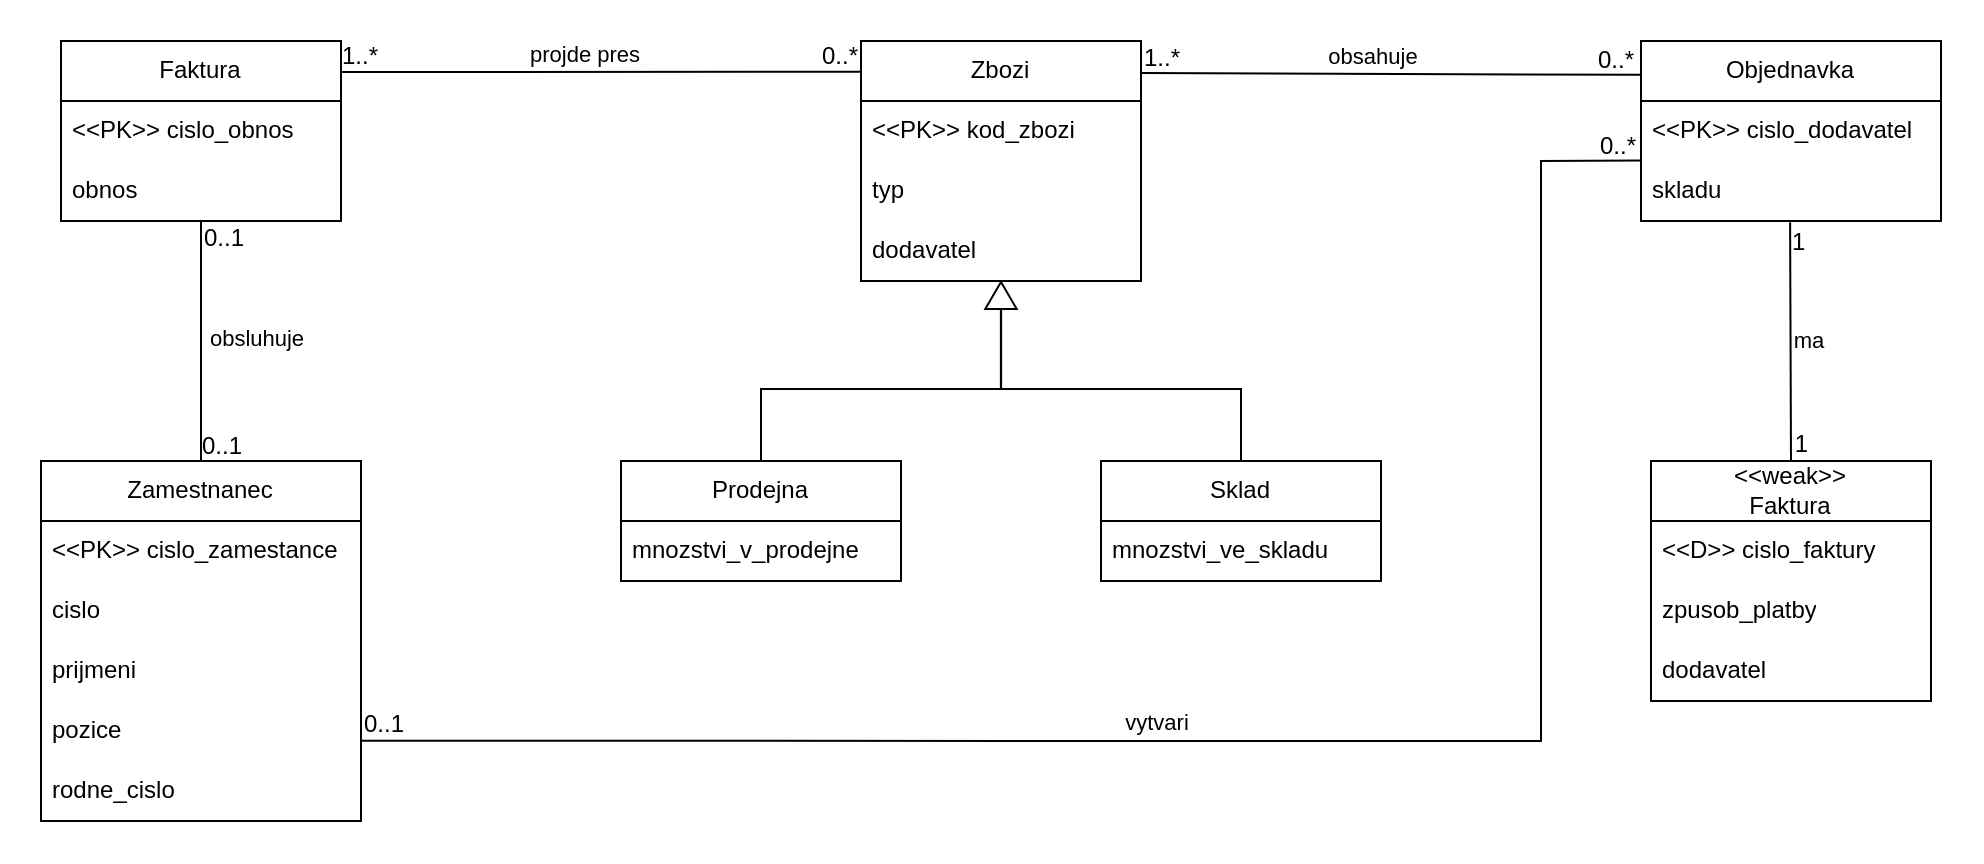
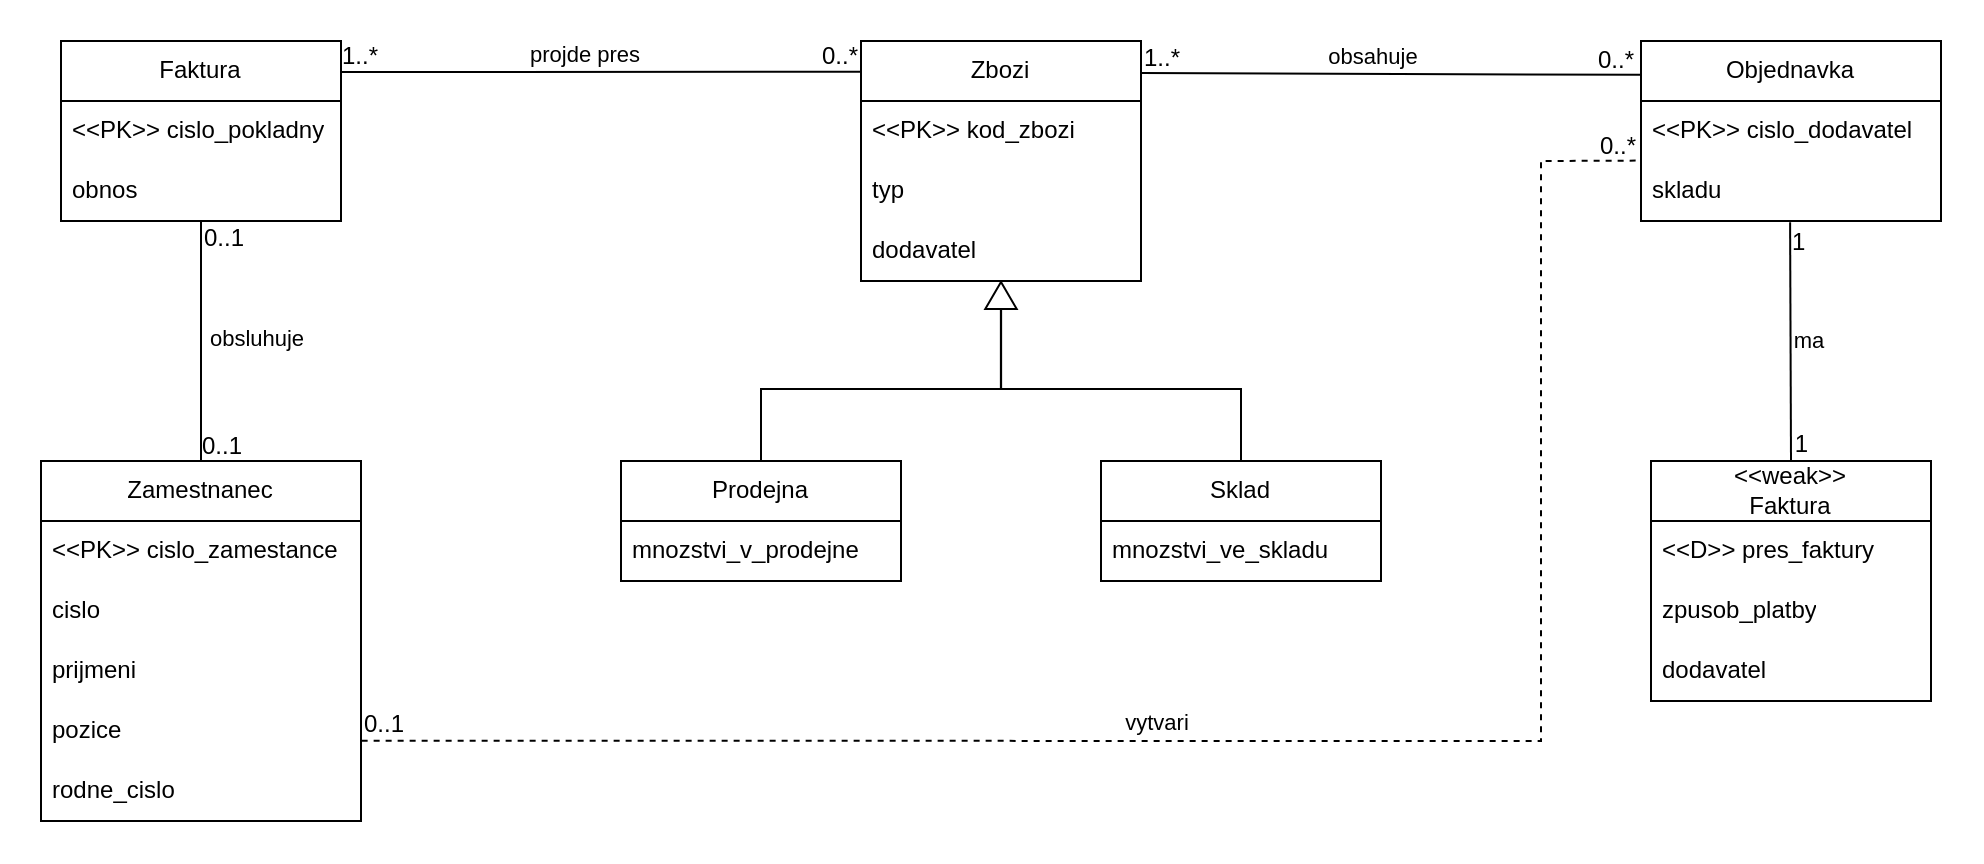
node "<<PK>> cislo_obnos": label "<<PK>> cislo_obnos" -> "<<PK>> cislo_pokladny"
node "<<D>> cislo_faktury": label "<<D>> cislo_faktury" -> "<<D>> pres_faktury"
edge "skladu" -- "pozice": style solid -> dashed
